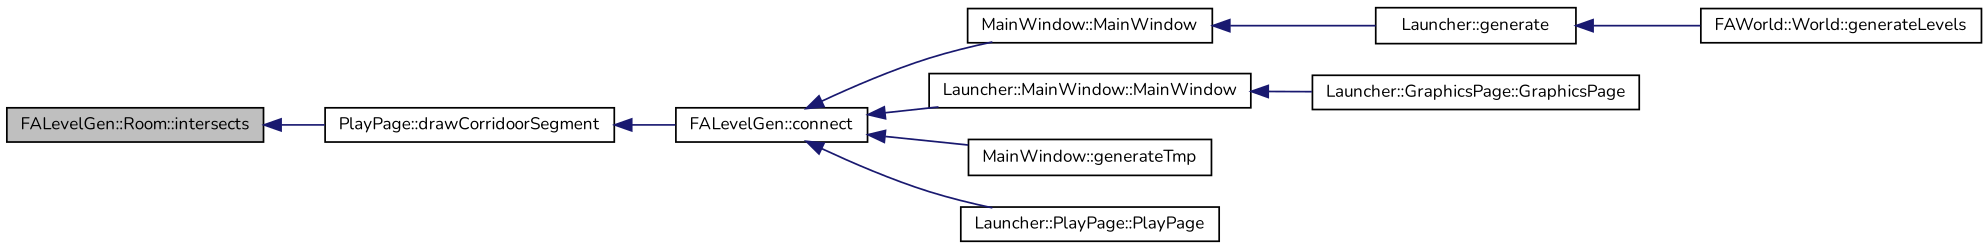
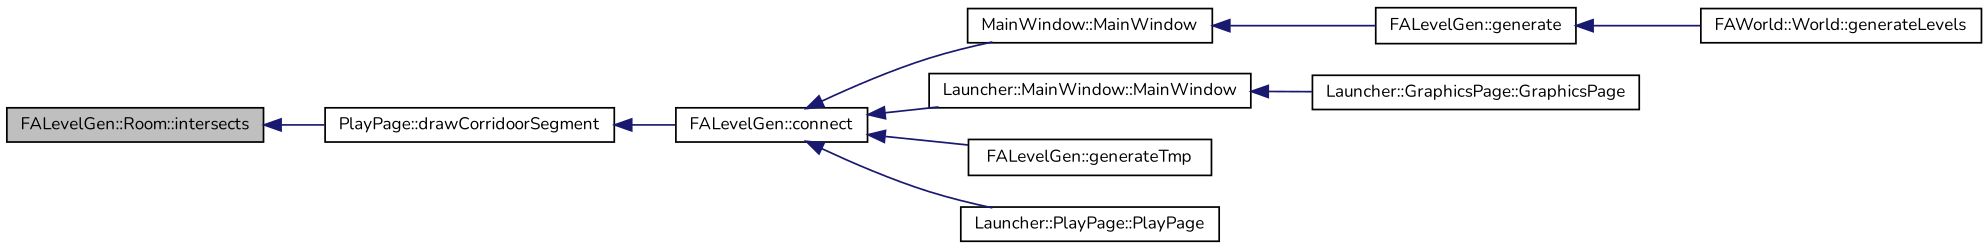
node "Launcher::generate": label "Launcher::generate" -> "FALevelGen::generate"
node "MainWindow::generateTmp": label "MainWindow::generateTmp" -> "FALevelGen::generateTmp"
